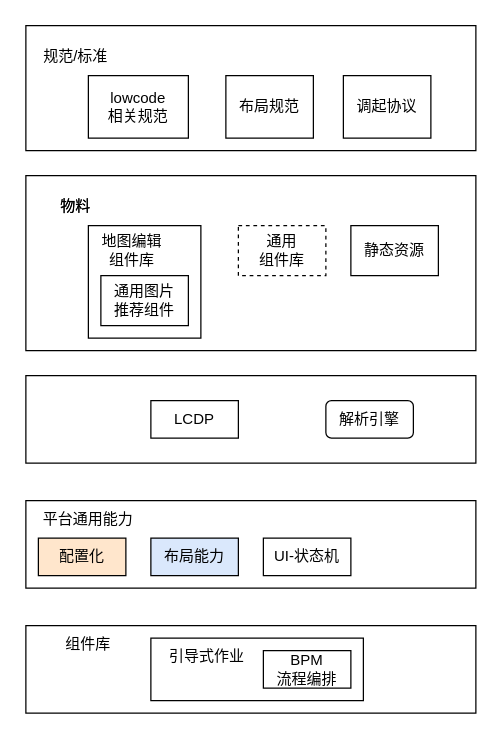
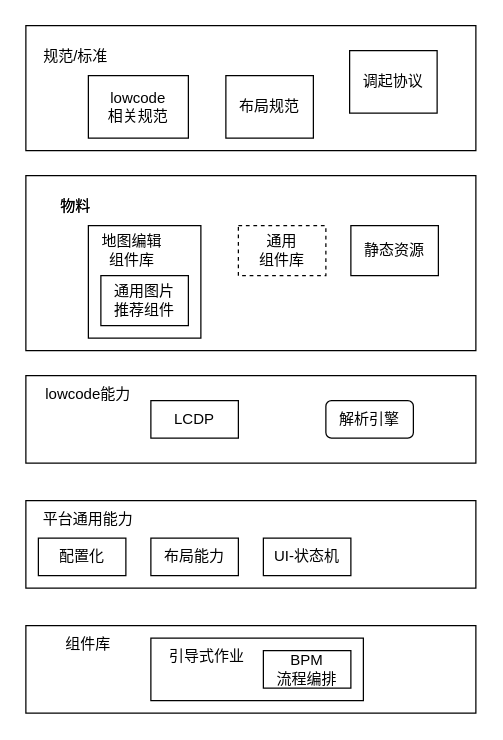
node "调起协议": moved (387, 107) -> (393, 82)
node "lowcode能力": added
node "配置化": fillcolor #ffe6cc -> #ffffff
node "布局能力": fillcolor #dae8fc -> #ffffff
